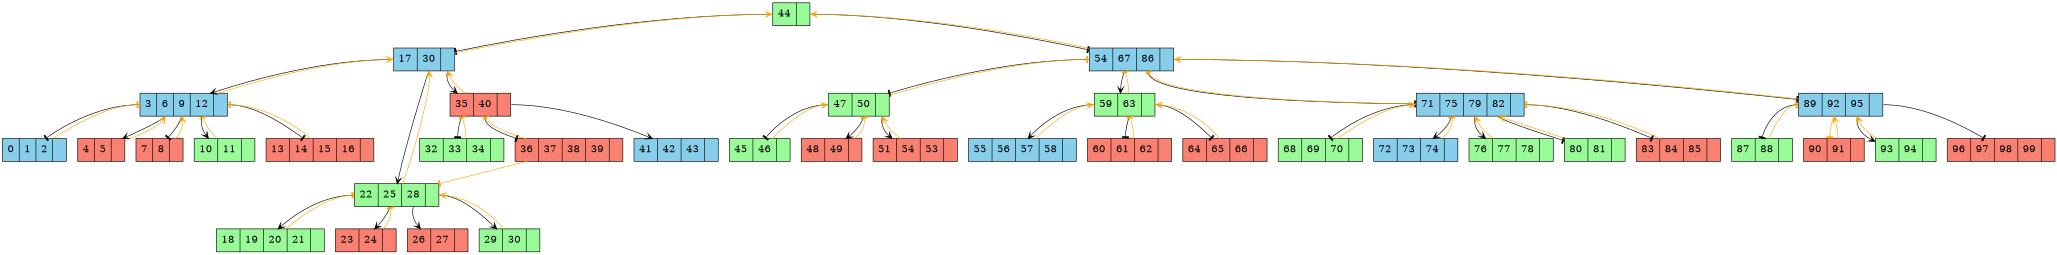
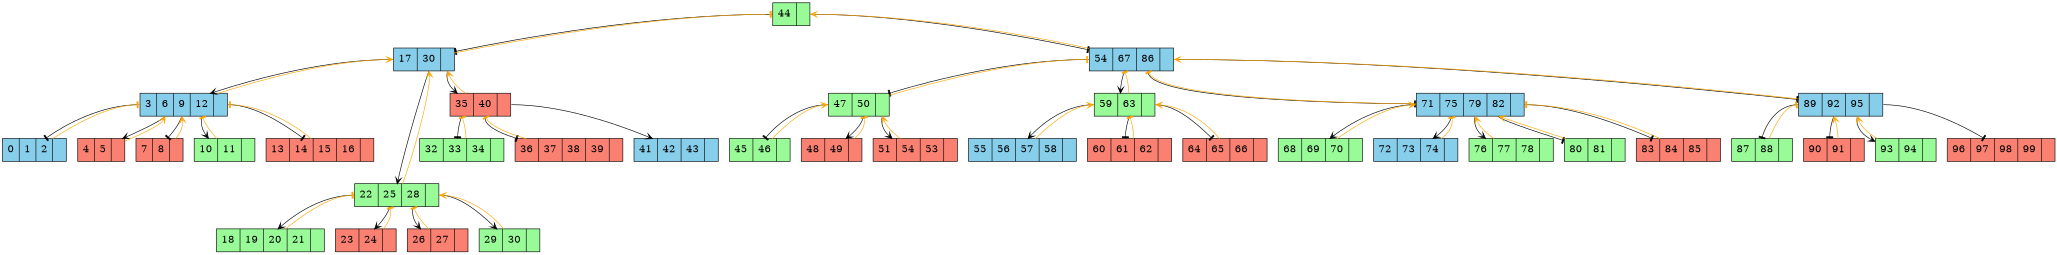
edge "17" -> "44": arrowhead vee -> tee
edge "71" -> "68": arrowhead tee -> vee
edge "89" -> "90": color orange -> black
edge "36" -> "22": now "26" -> "22"
